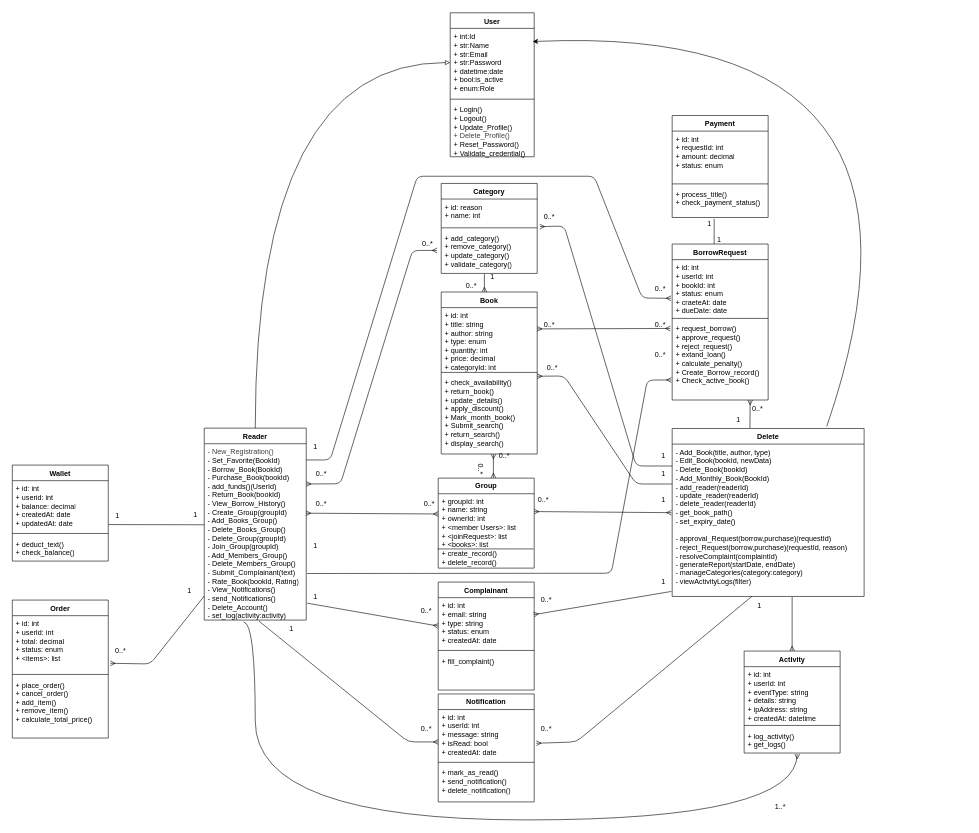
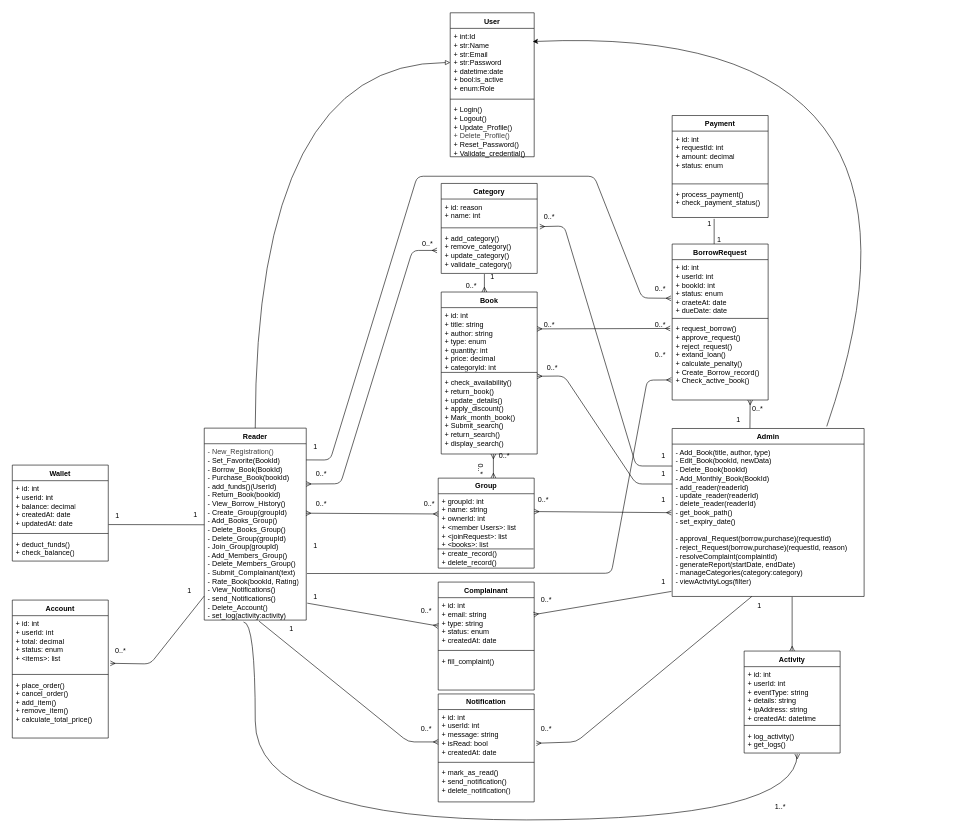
node "+ process_title() + check_payment_status()": label "+ process_title() + check_payment_status()" -> "+ process_payment() + check_payment_status()"
node "Delete": label "Delete" -> "Admin"
node "+ deduct_text() + check_balance()": label "+ deduct_text() + check_balance()" -> "+ deduct_funds() + check_balance()"
node "Order": label "Order" -> "Account"
